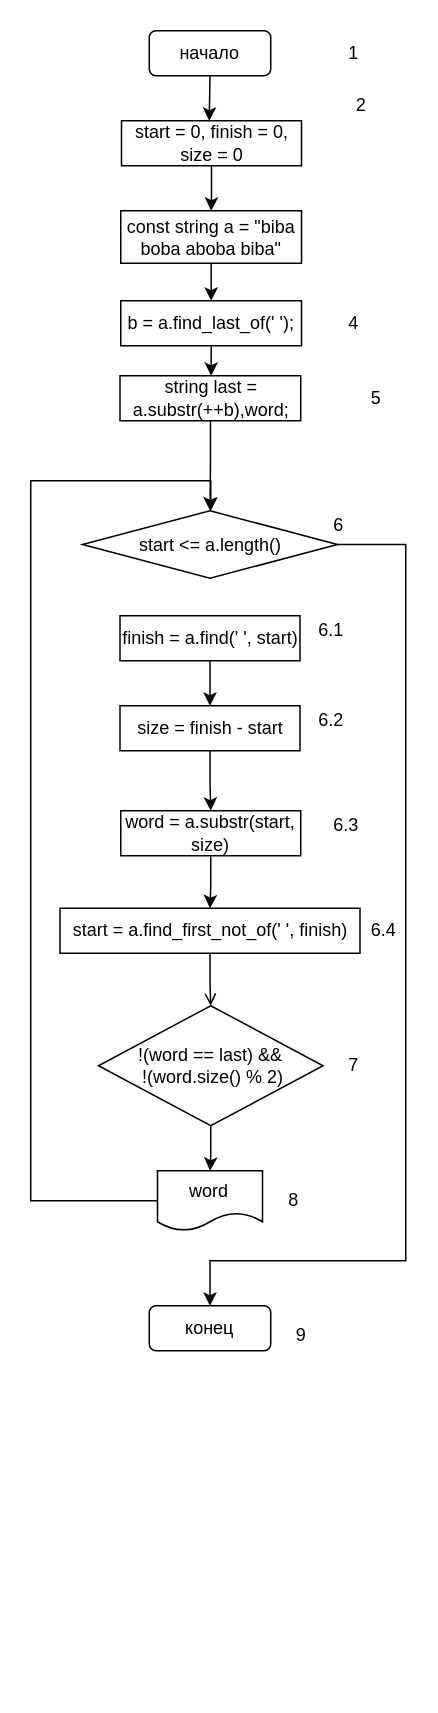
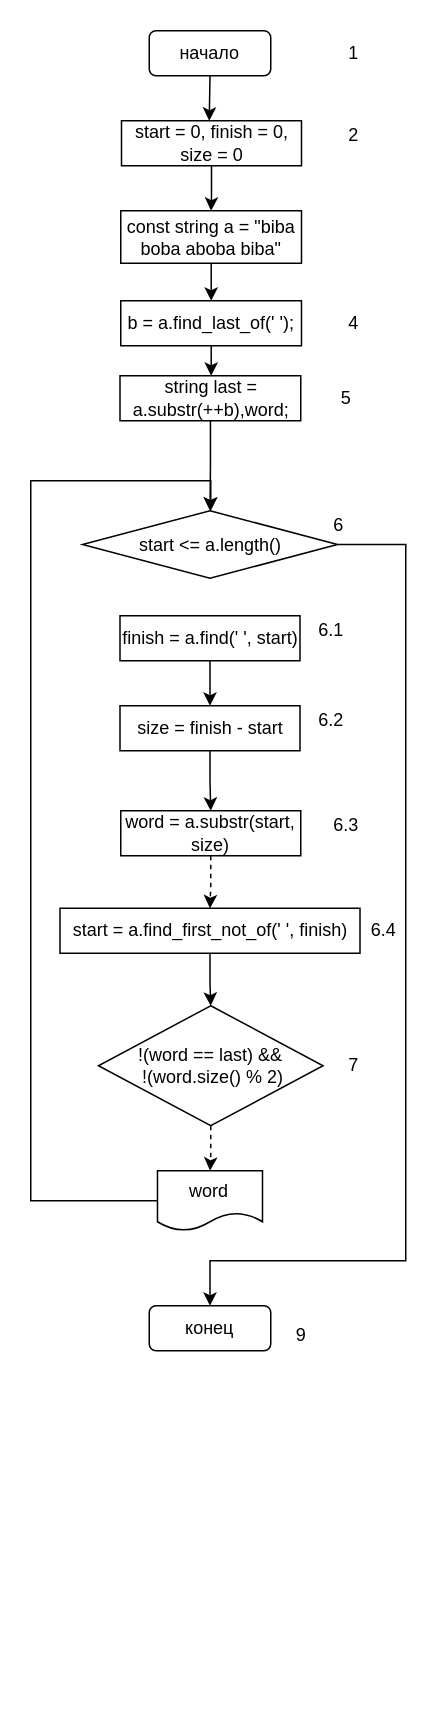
node "2": moved (360, 106) -> (353, 136)
node "5": moved (376, 398) -> (346, 398)
edge "word = a.substr(start, size)" -> "start = a.find_first_not_of(' ', finish)": style solid -> dashed
edge "start = a.find_first_not_of(' ', finish)" -> "!(word == last) && !(word.size() % 2)": arrowhead open -> classic
edge "!(word == last) && !(word.size() % 2)" -> "word": style solid -> dashed
node "8": removed
